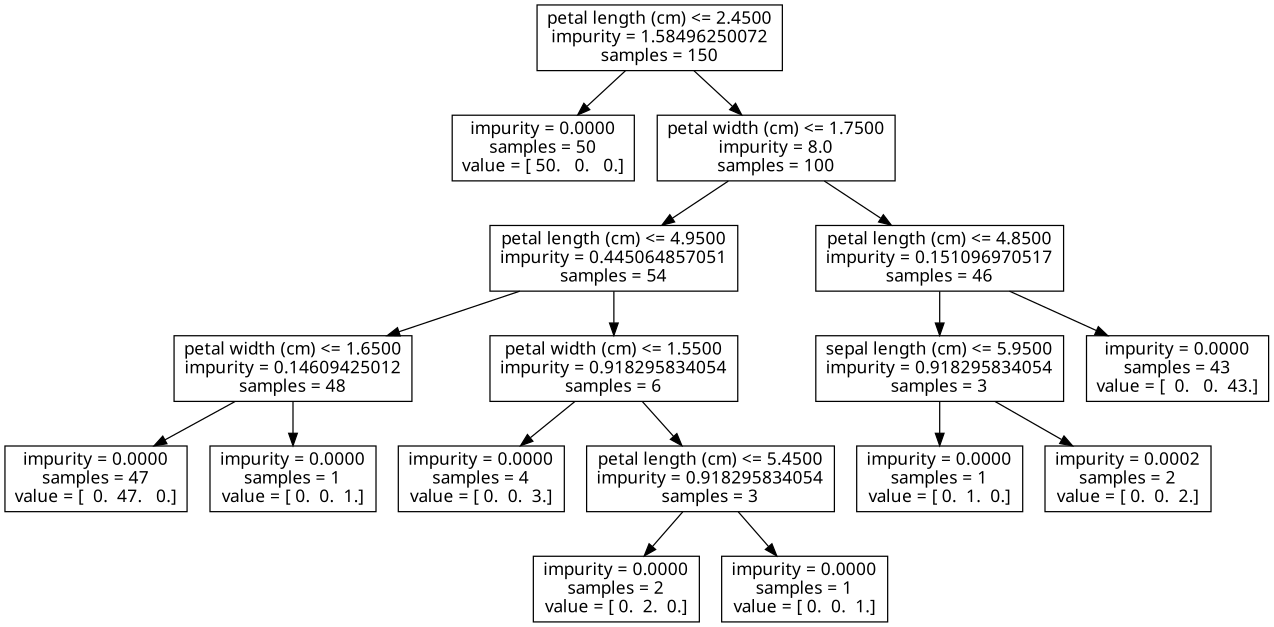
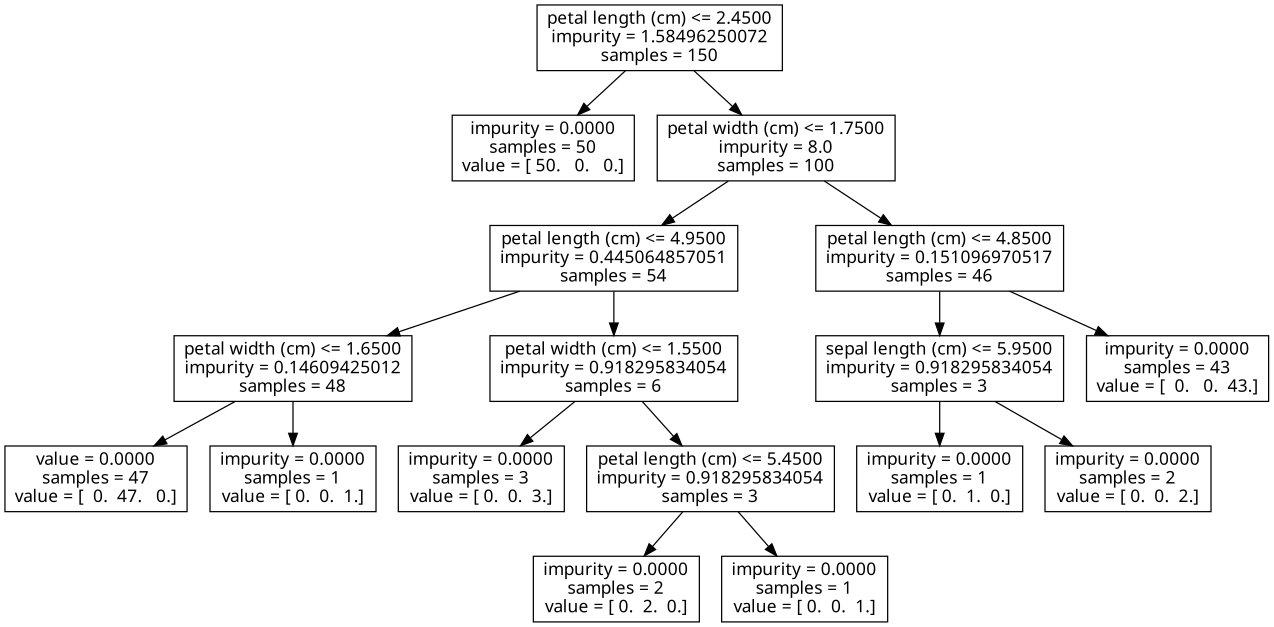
node "impurity = 0.0000 samples = 47 value = [  0.  47.   0.]": label "impurity = 0.0000 samples = 47 value = [  0.  47.   0.]" -> "value = 0.0000 samples = 47 value = [  0.  47.   0.]"
node "impurity = 0.0000 samples = 4 value = [ 0.  0.  3.]": label "impurity = 0.0000 samples = 4 value = [ 0.  0.  3.]" -> "impurity = 0.0000 samples = 3 value = [ 0.  0.  3.]"
node "impurity = 0.0002 samples = 2 value = [ 0.  0.  2.]": label "impurity = 0.0002 samples = 2 value = [ 0.  0.  2.]" -> "impurity = 0.0000 samples = 2 value = [ 0.  0.  2.]"
